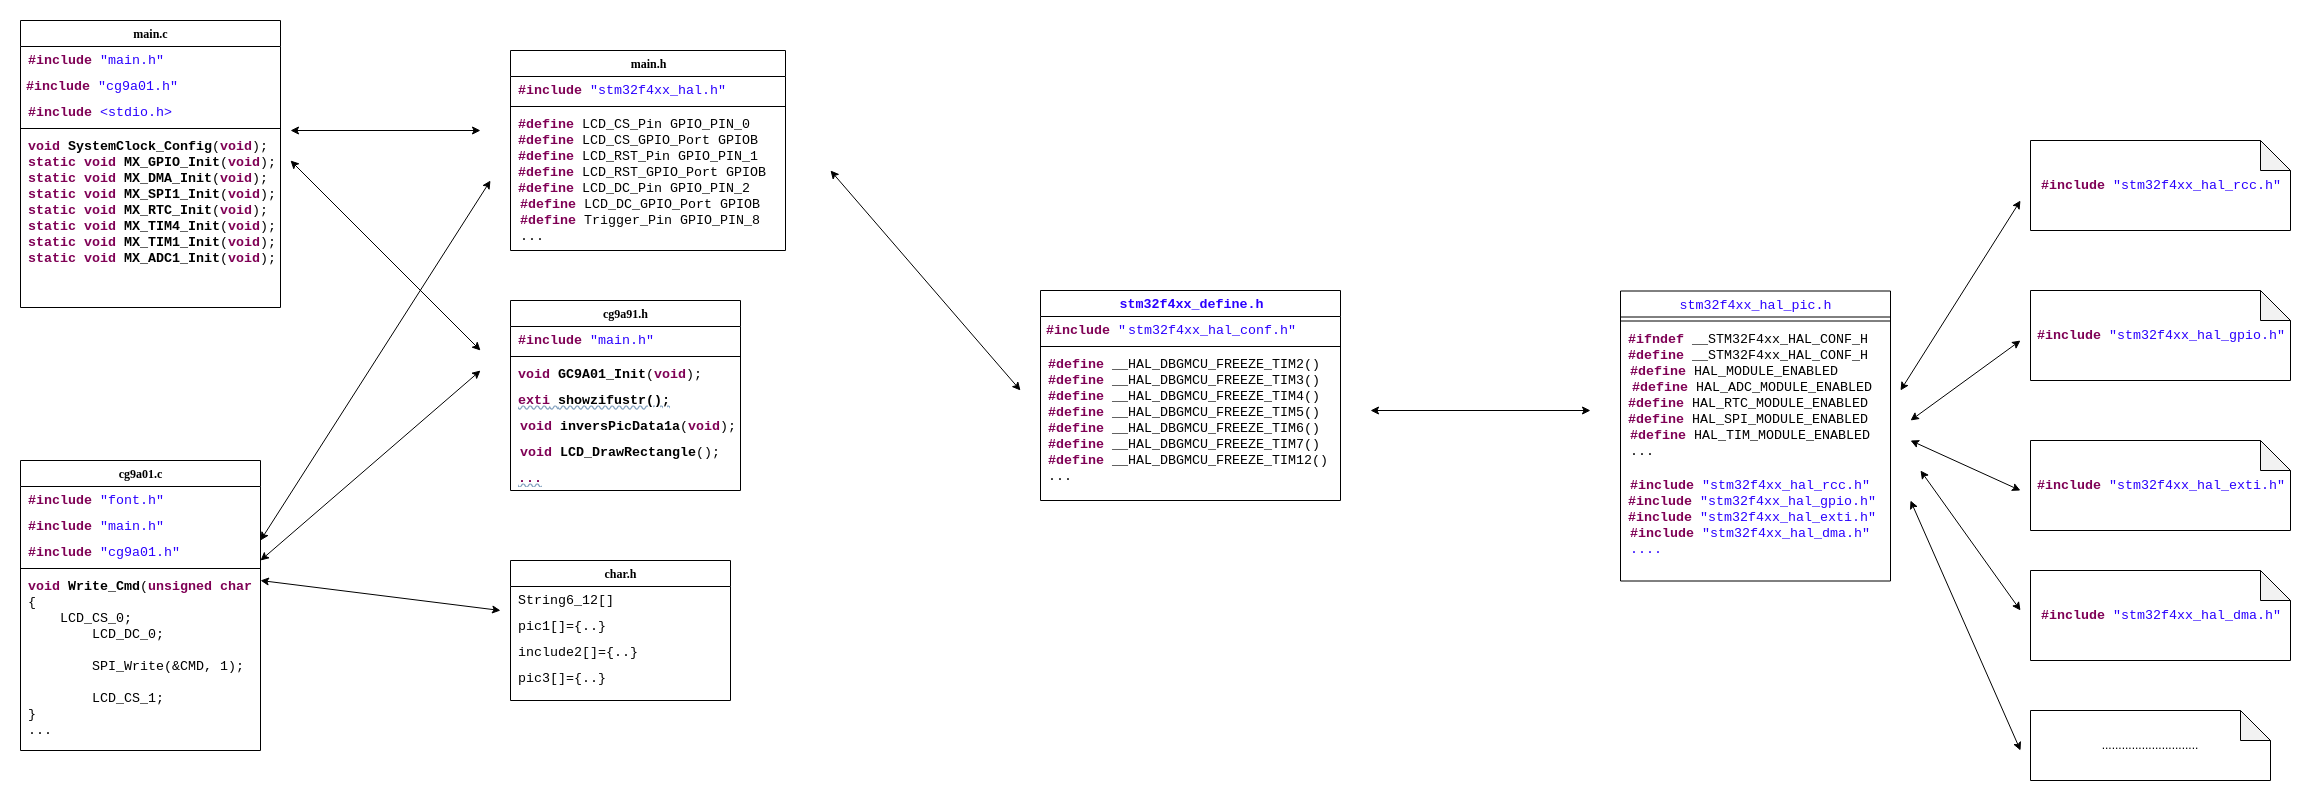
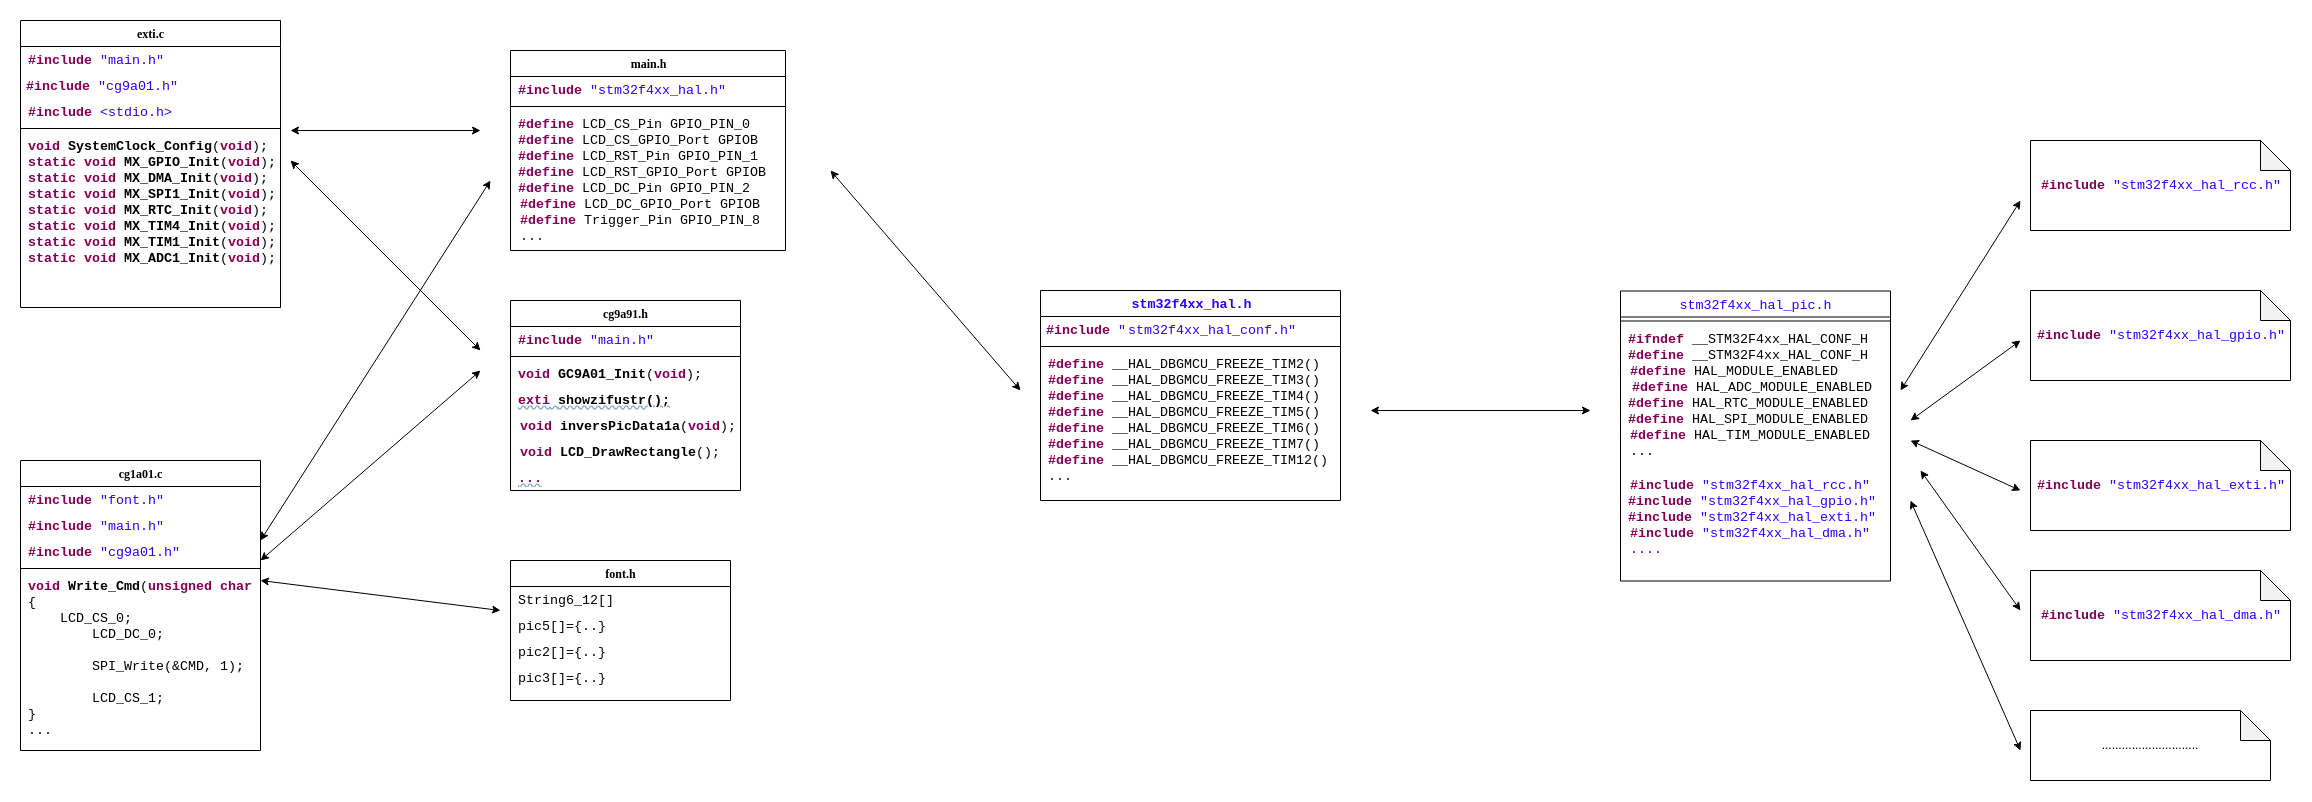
node "main.c": label "main.c" -> "exti.c"
node "stm32f4xx_define.h": label "stm32f4xx_define.h" -> "stm32f4xx_hal.h"
node "cg9a01.c": label "cg9a01.c" -> "cg1a01.c"
node "char.h": label "char.h" -> "font.h"
node "pic1[]={..}": label "pic1[]={..}" -> "pic5[]={..}"
node "include2[]={..}": label "include2[]={..}" -> "pic2[]={..}"
